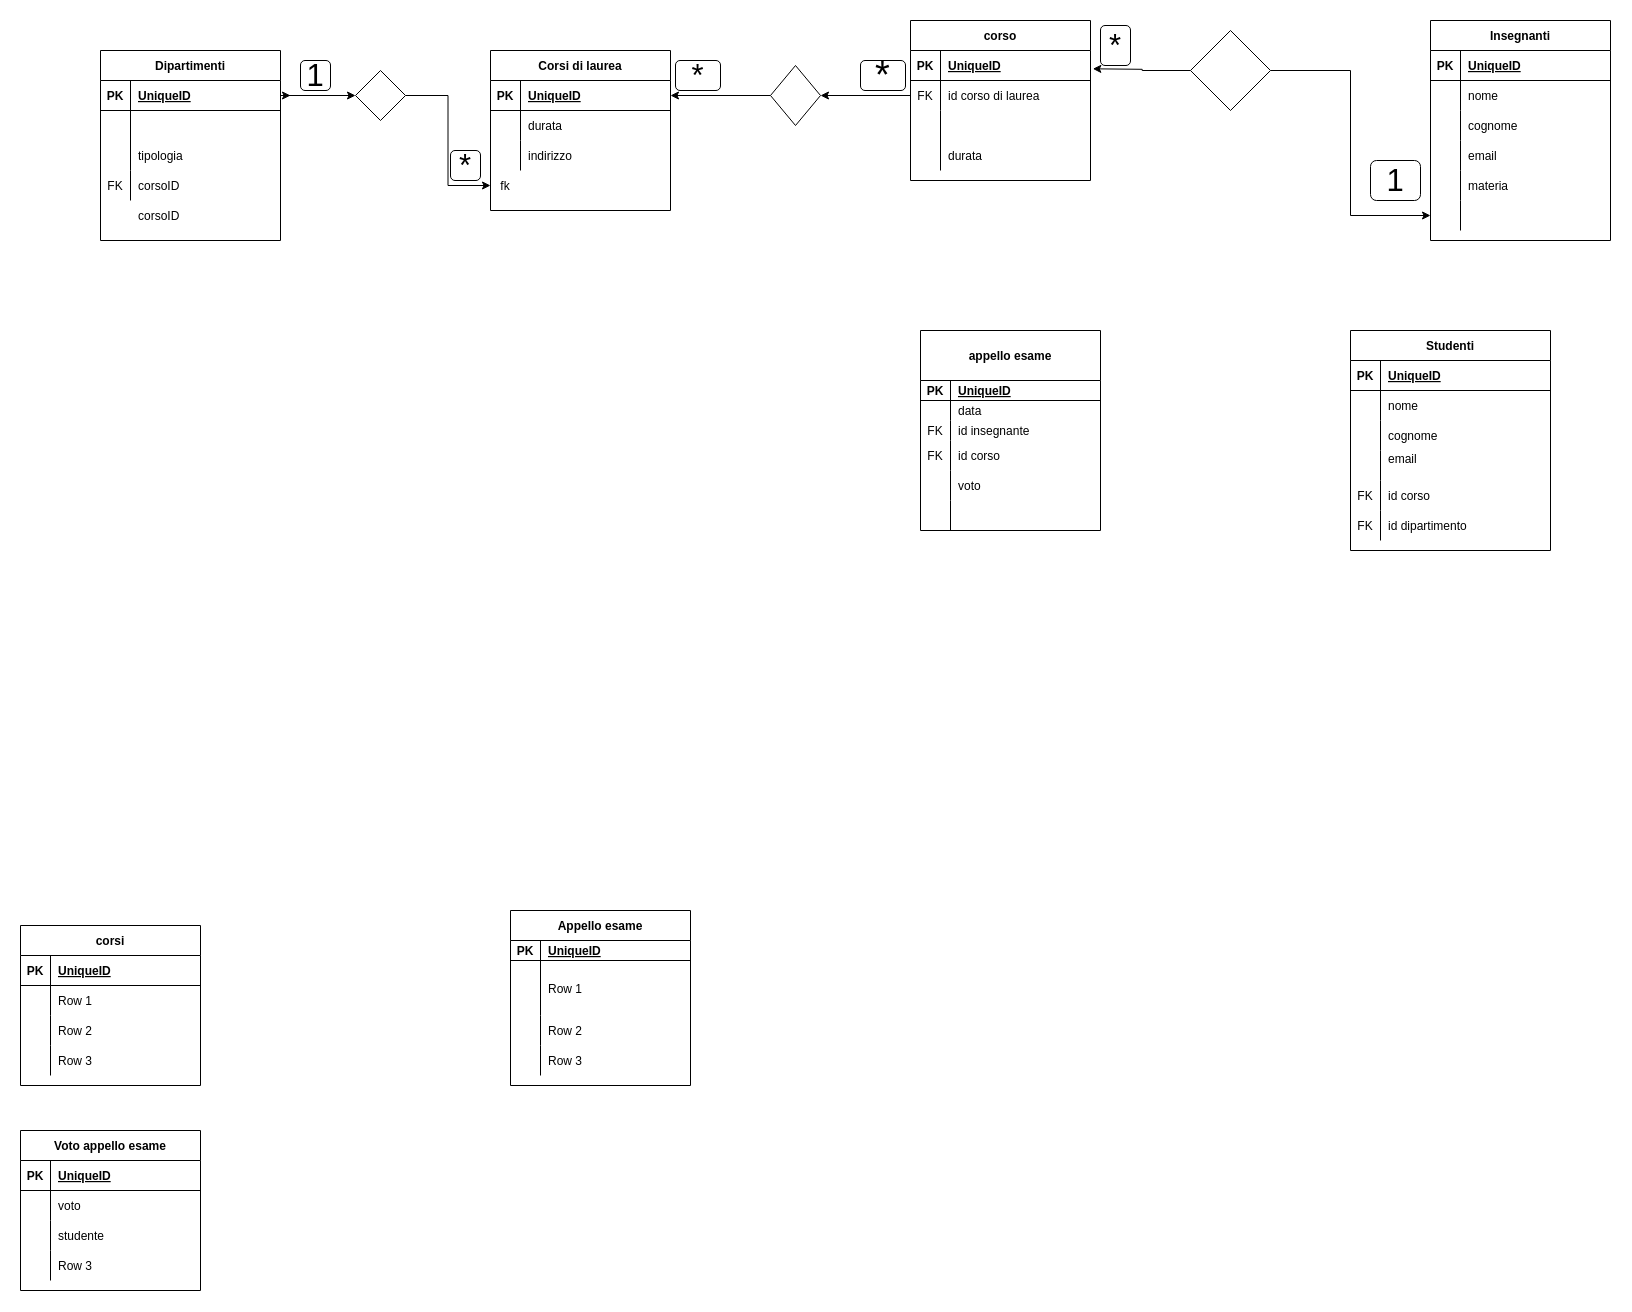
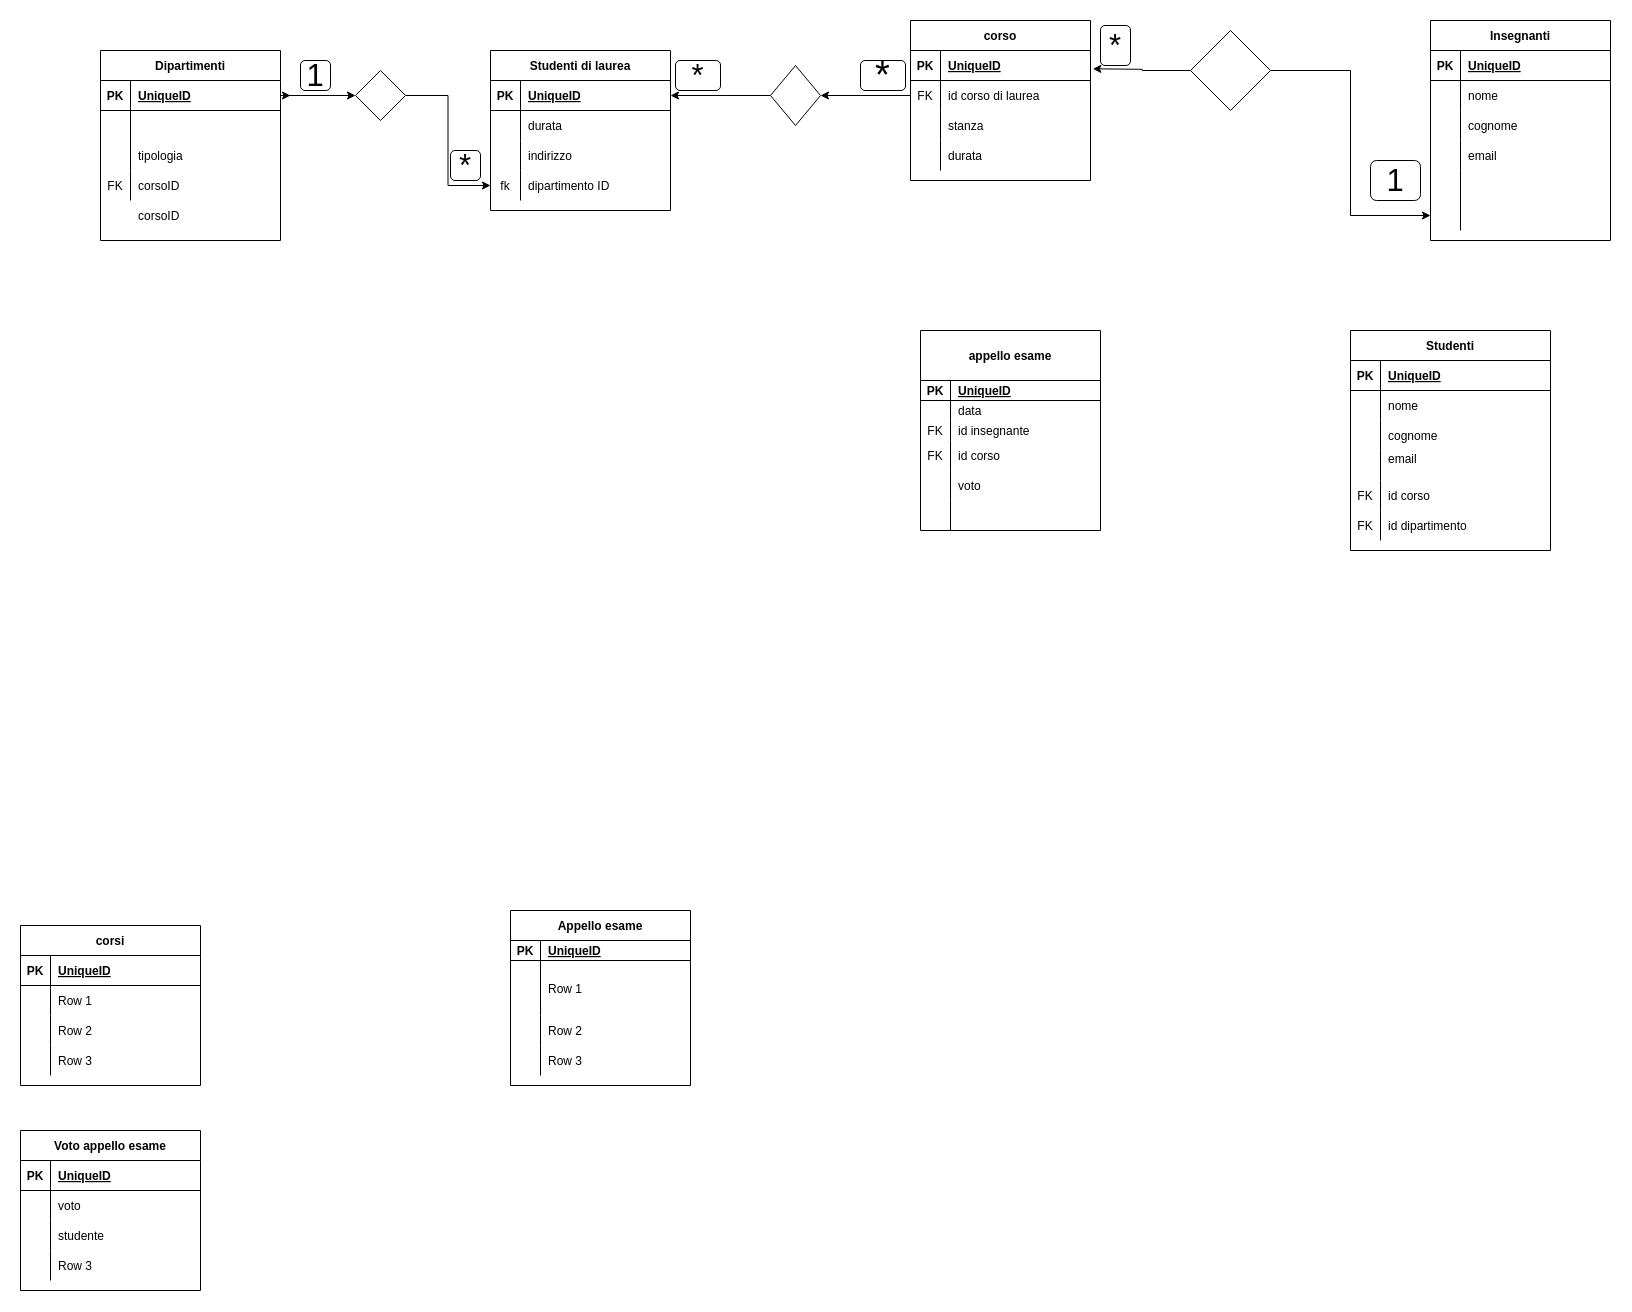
node "Corsi di laurea": label "Corsi di laurea" -> "Studenti di laurea"
node "stanza": added
node "dipartimento ID": added
node "materia": removed
